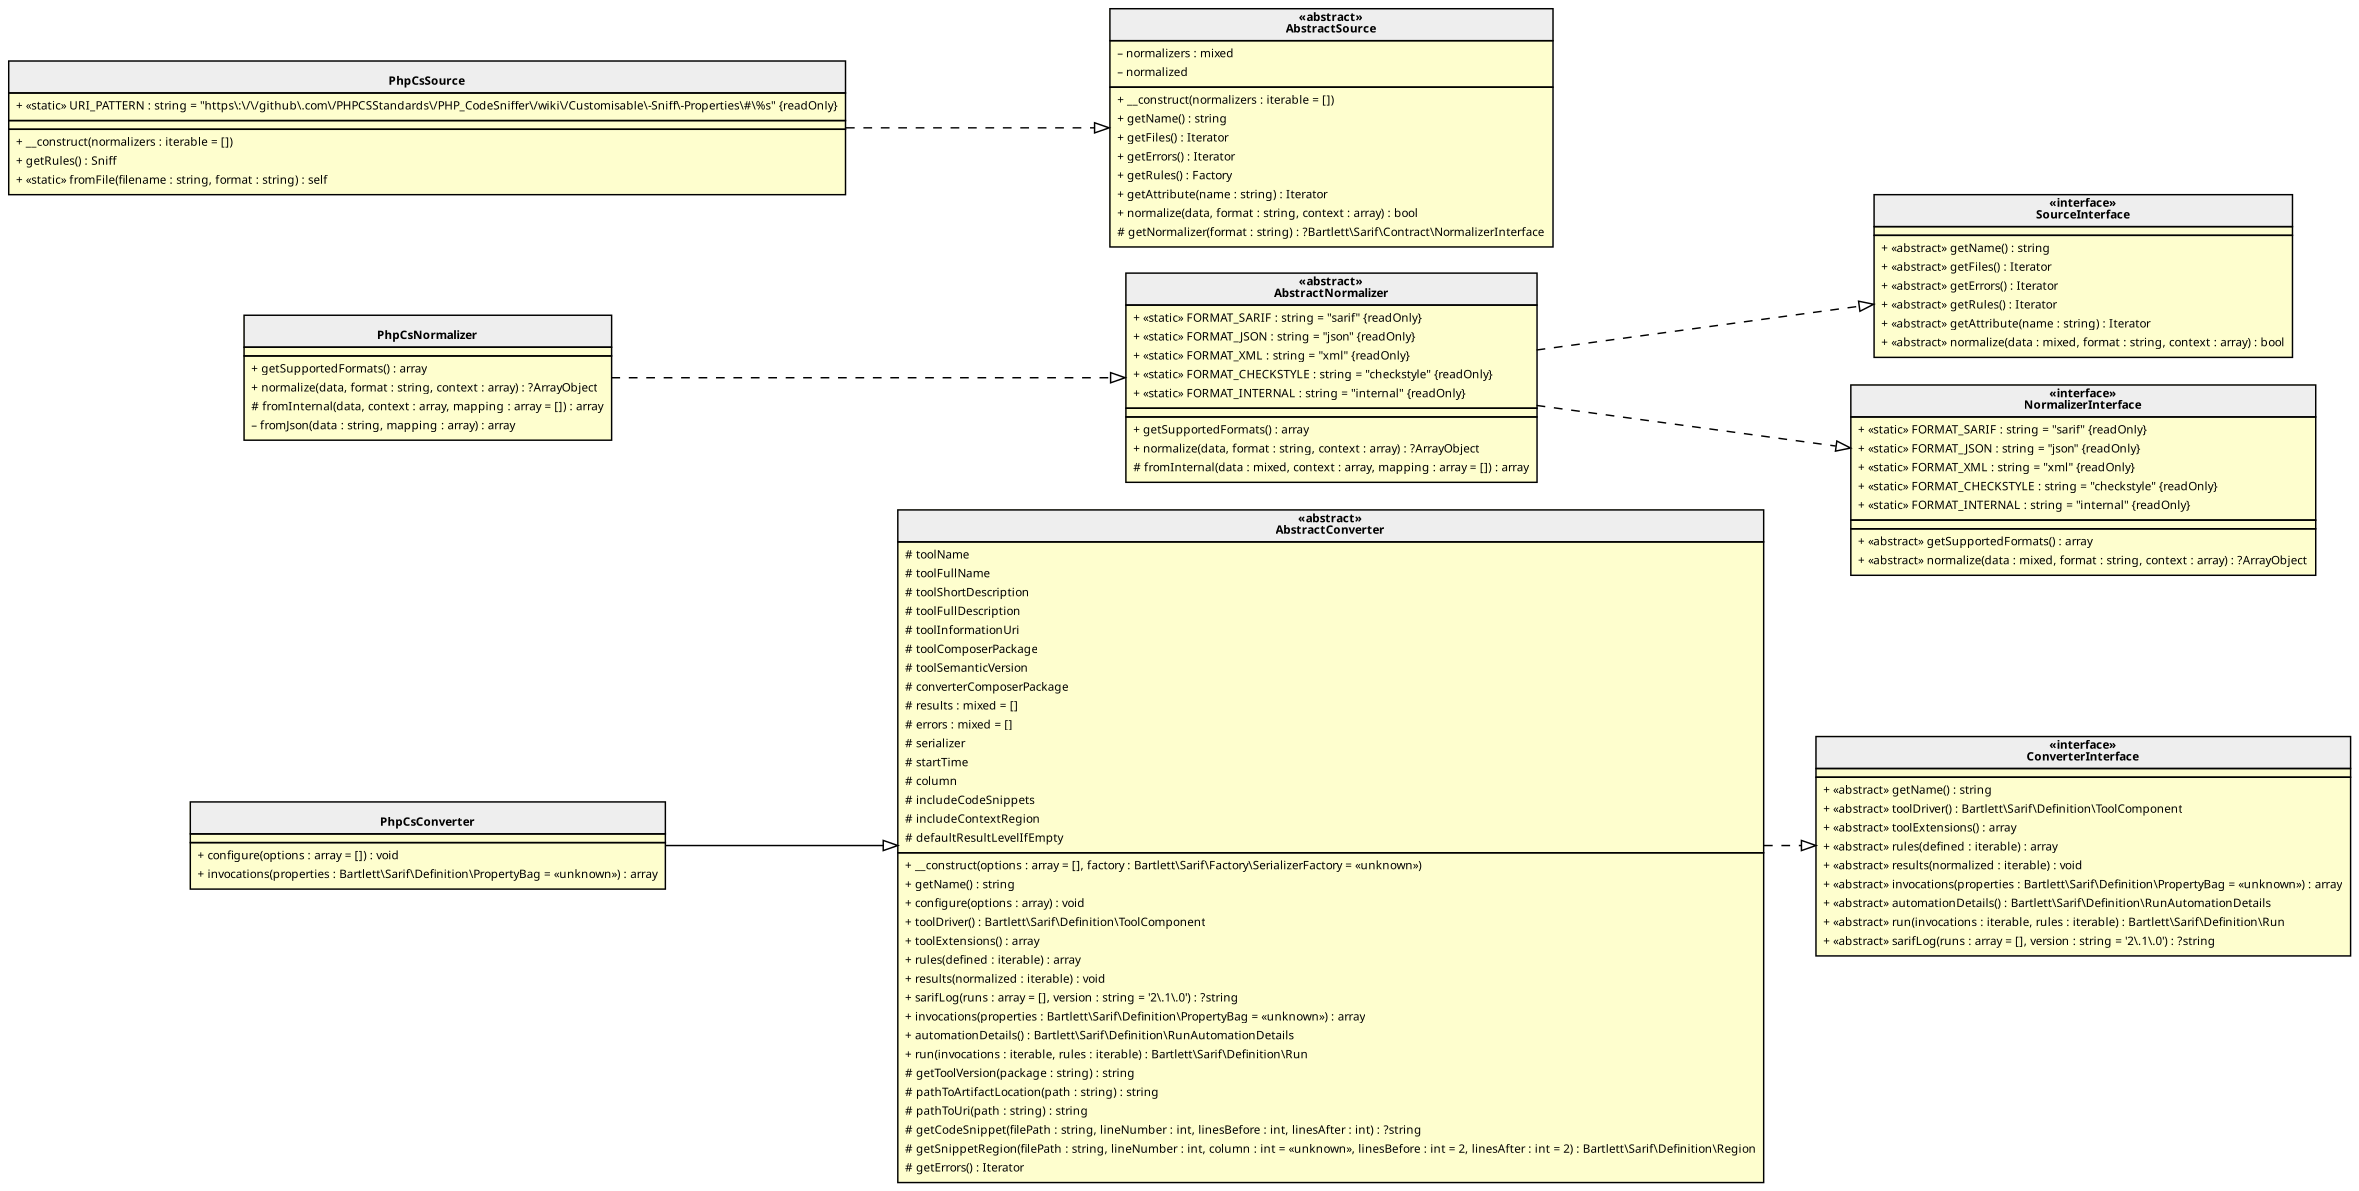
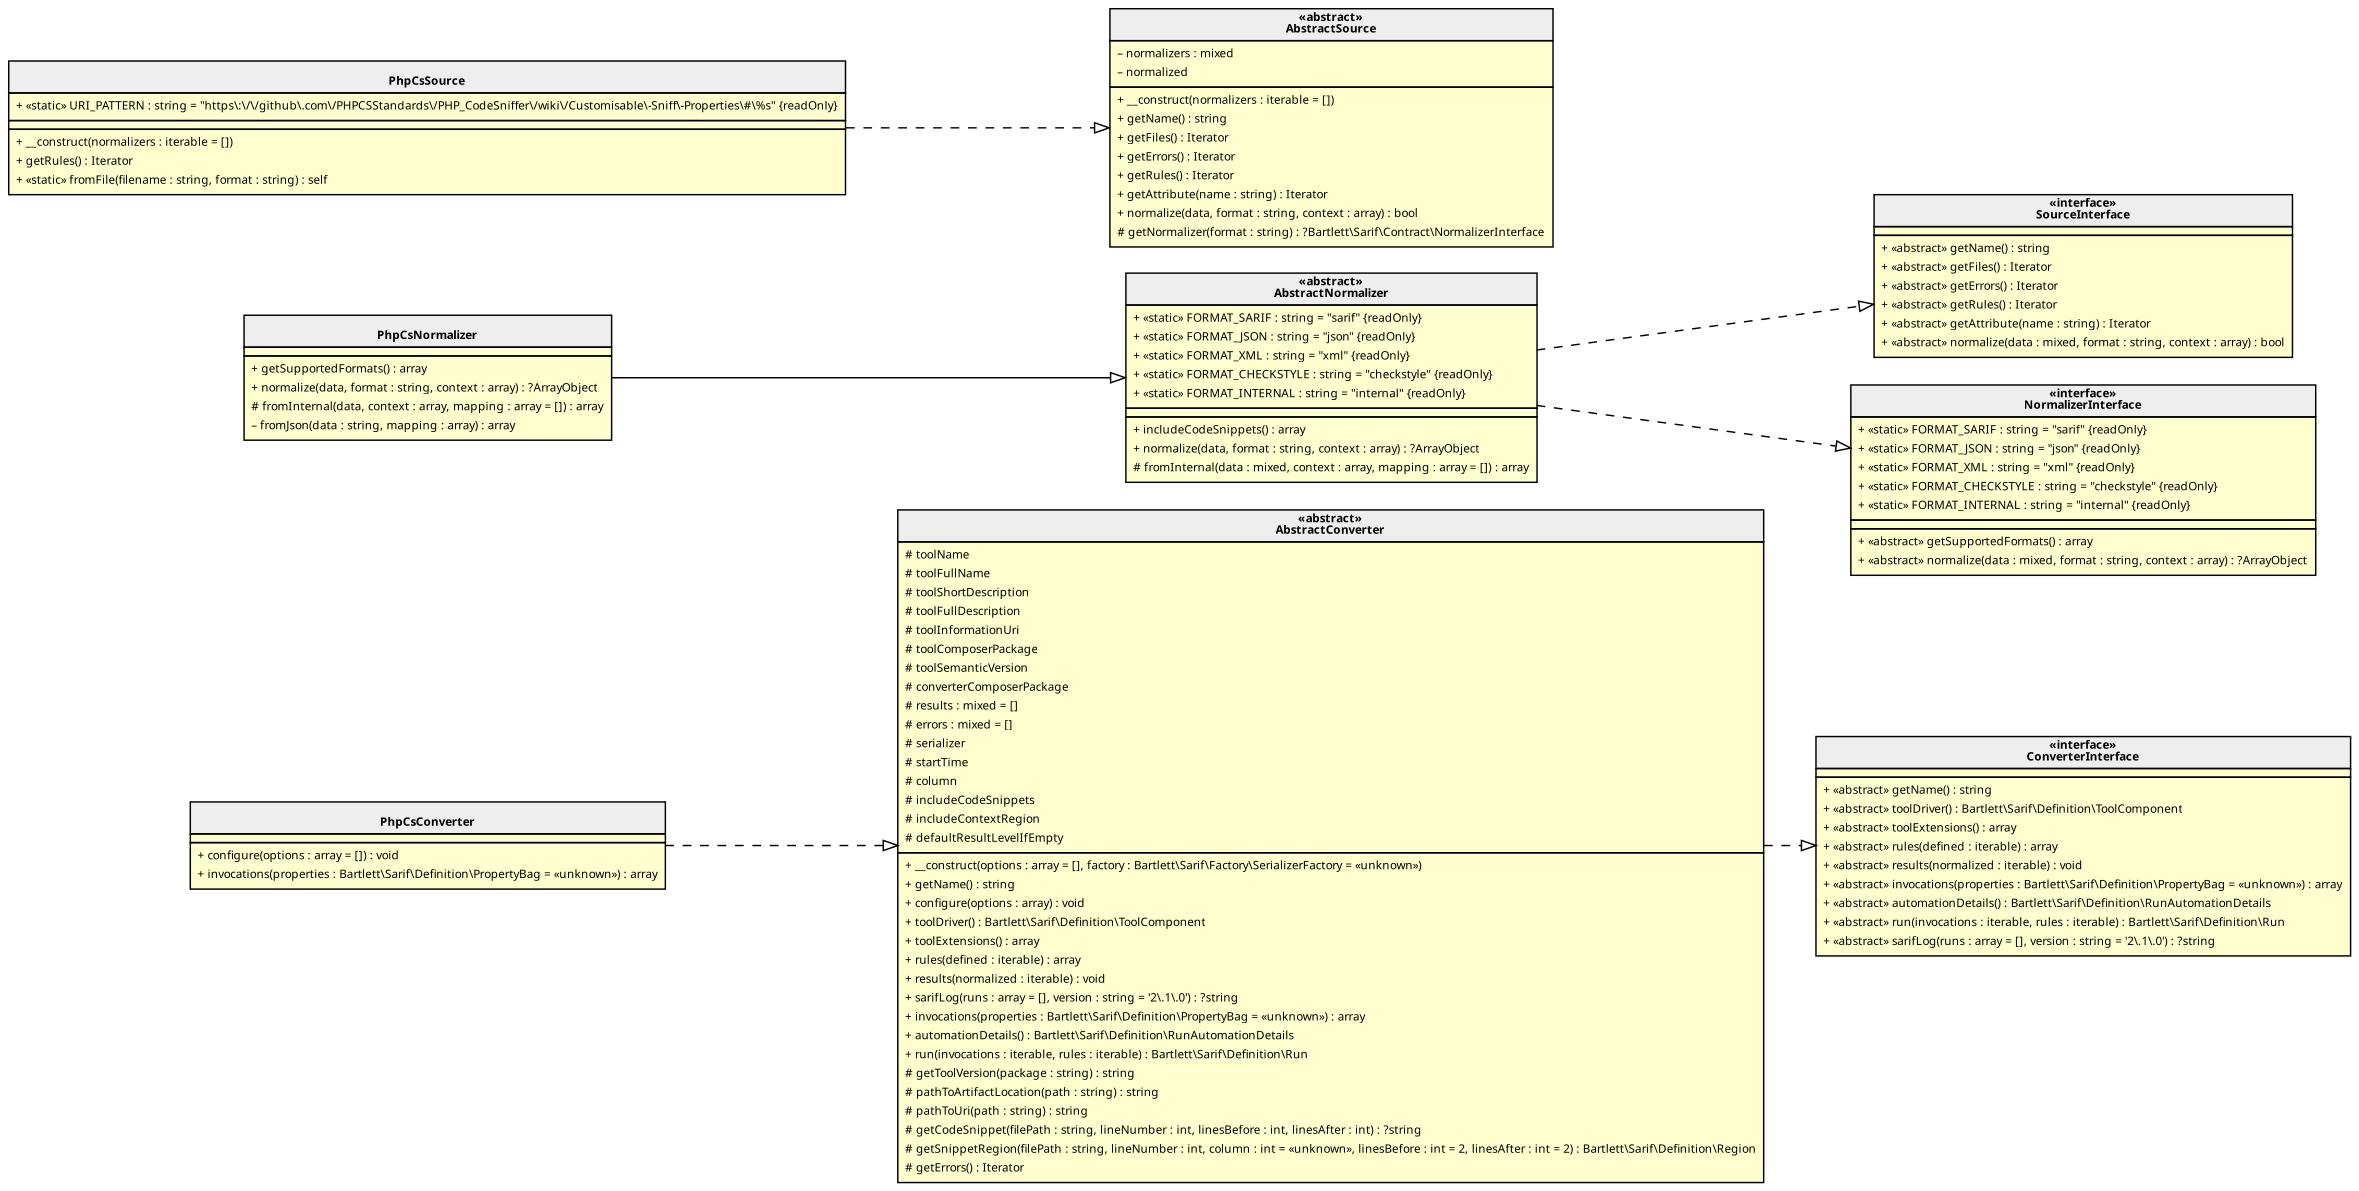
node "PhpCsSource": text "+ getRules() : Sniff" -> "+ getRules() : Iterator"
node "AbstractSource": text "+ getRules() : Factory" -> "+ getRules() : Iterator"
edge "PhpCsNormalizer" -> "AbstractNormalizer": style dashed -> filled
node "AbstractNormalizer": text "+ getSupportedFormats() : array" -> "+ includeCodeSnippets() : array"
edge "PhpCsConverter" -> "AbstractConverter": style filled -> dashed
